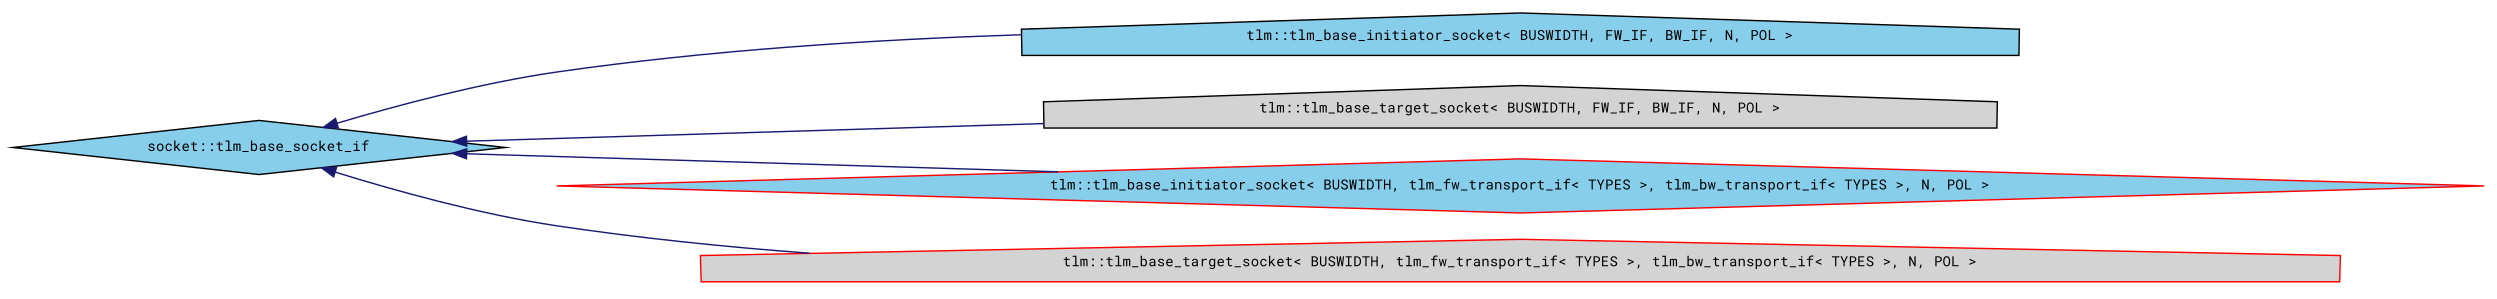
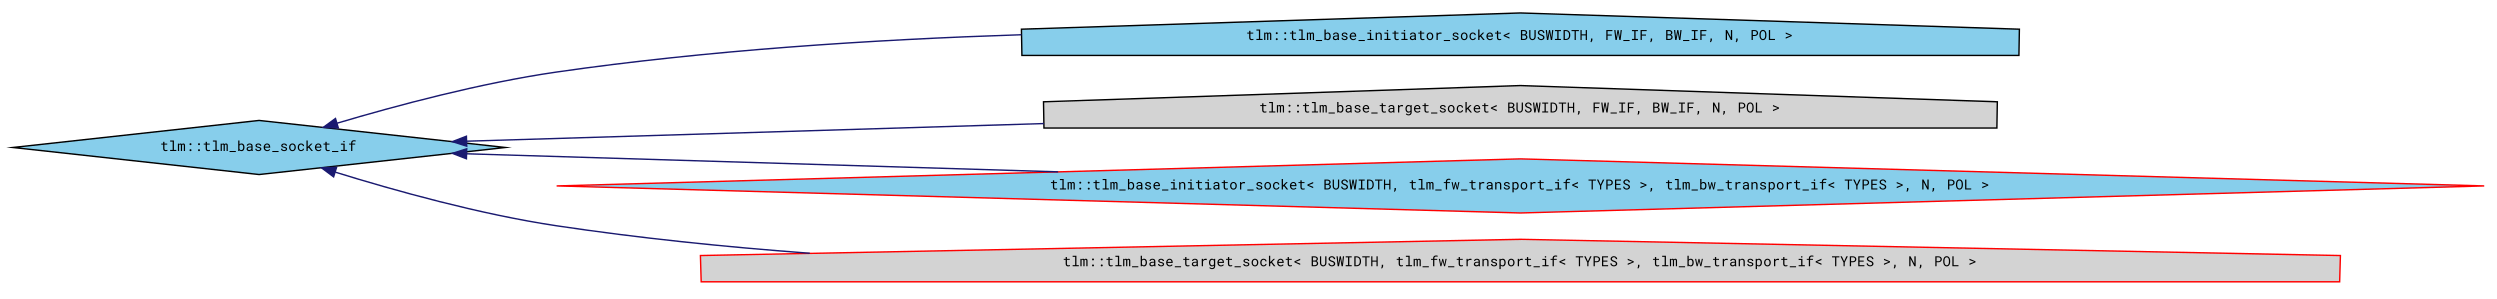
node "socket::tlm_base_socket_if": label "socket::tlm_base_socket_if" -> "tlm::tlm_base_socket_if"
